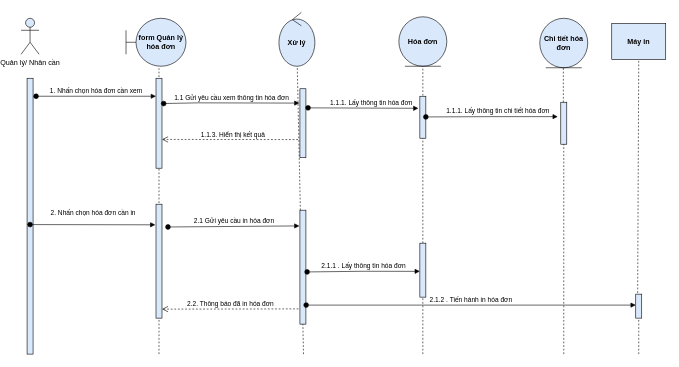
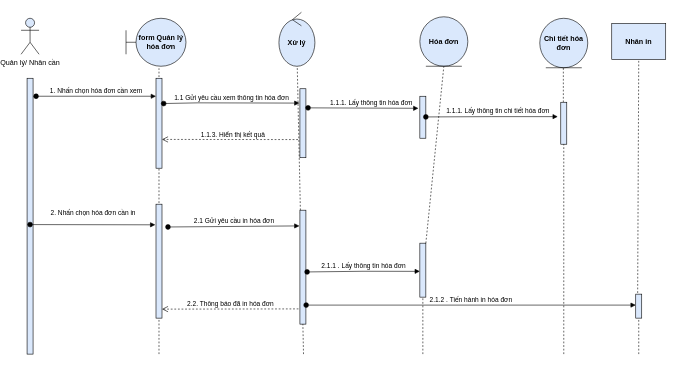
node "Hóa đơn": moved (423, 42) -> (444, 42)
node "Máy in": label "Máy in" -> "Nhân in"
